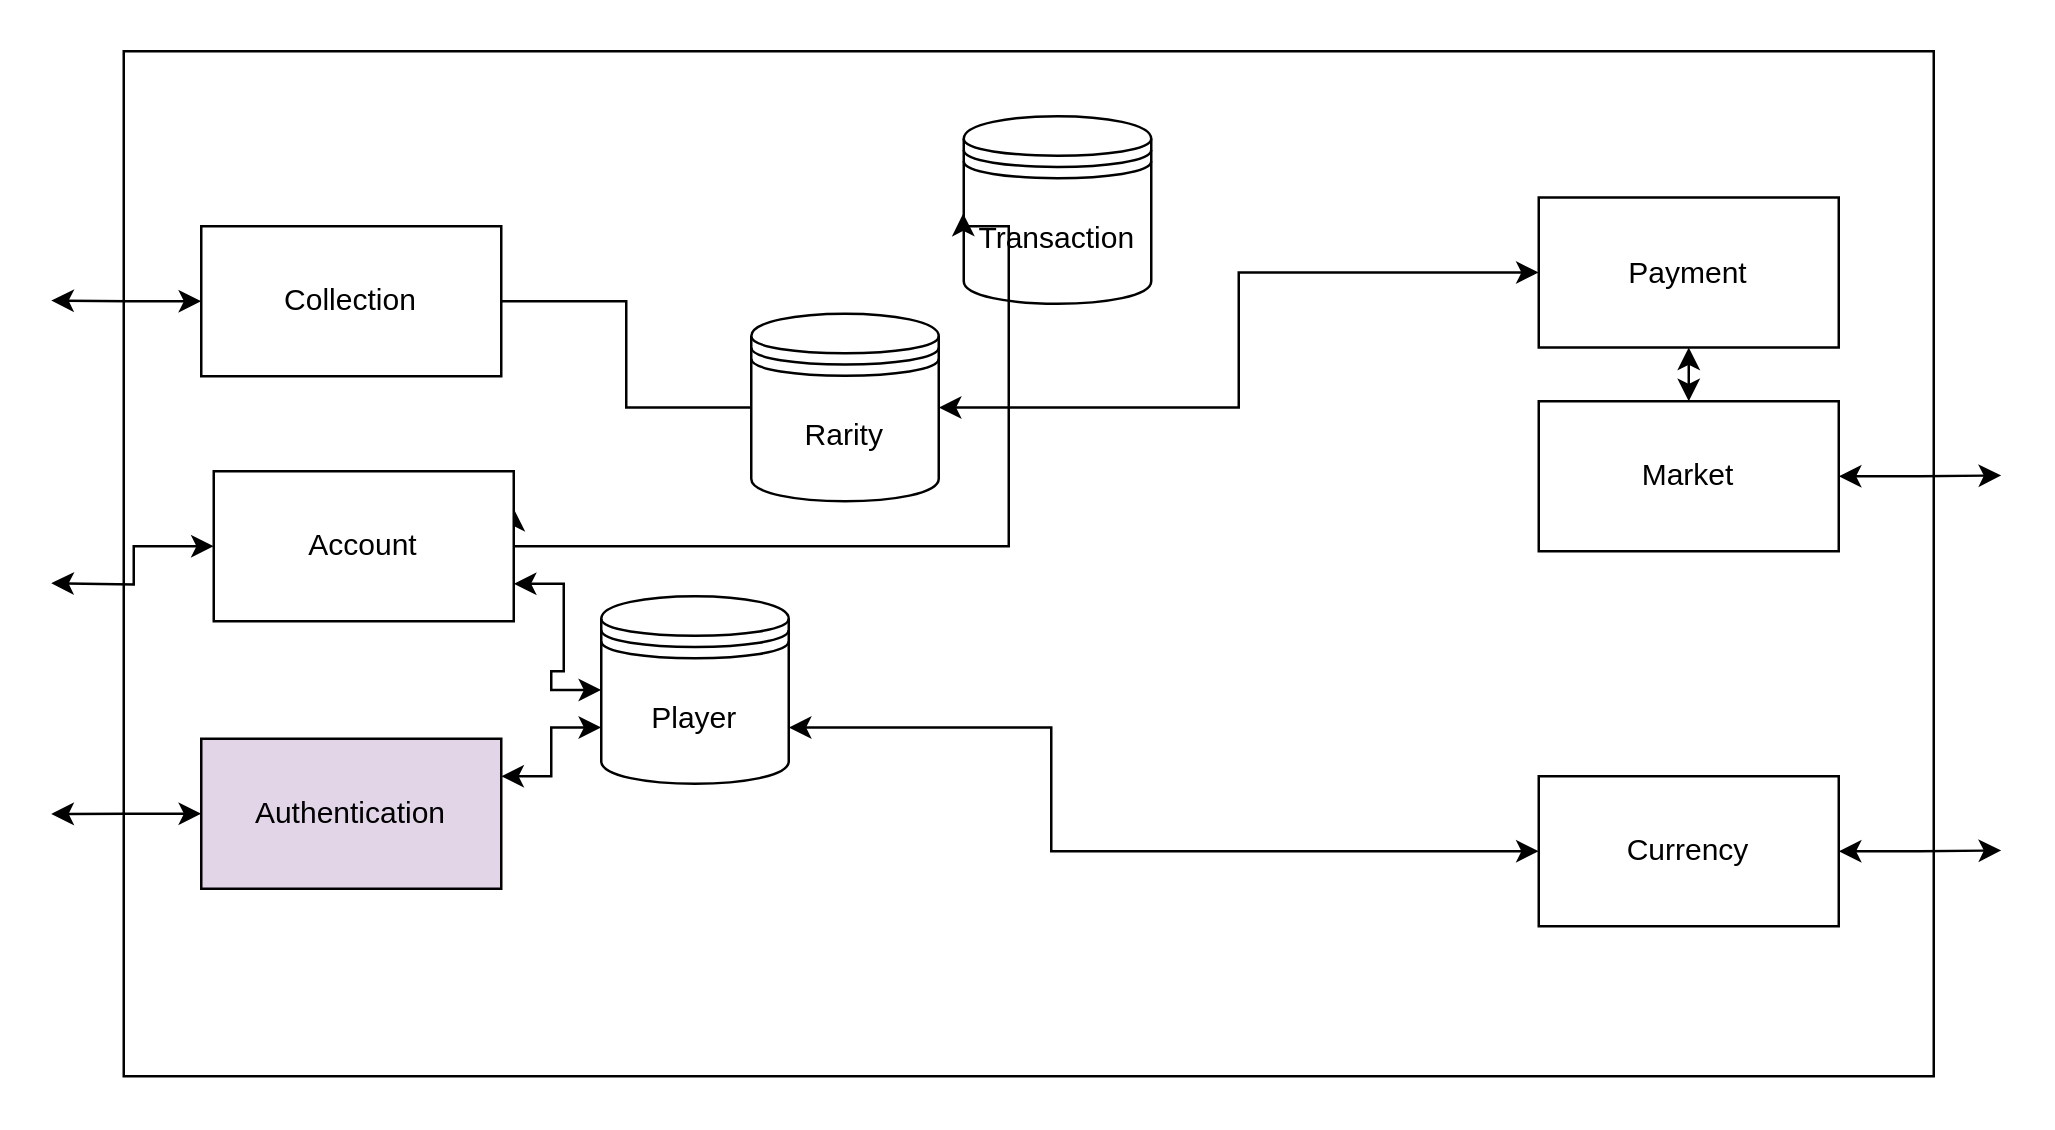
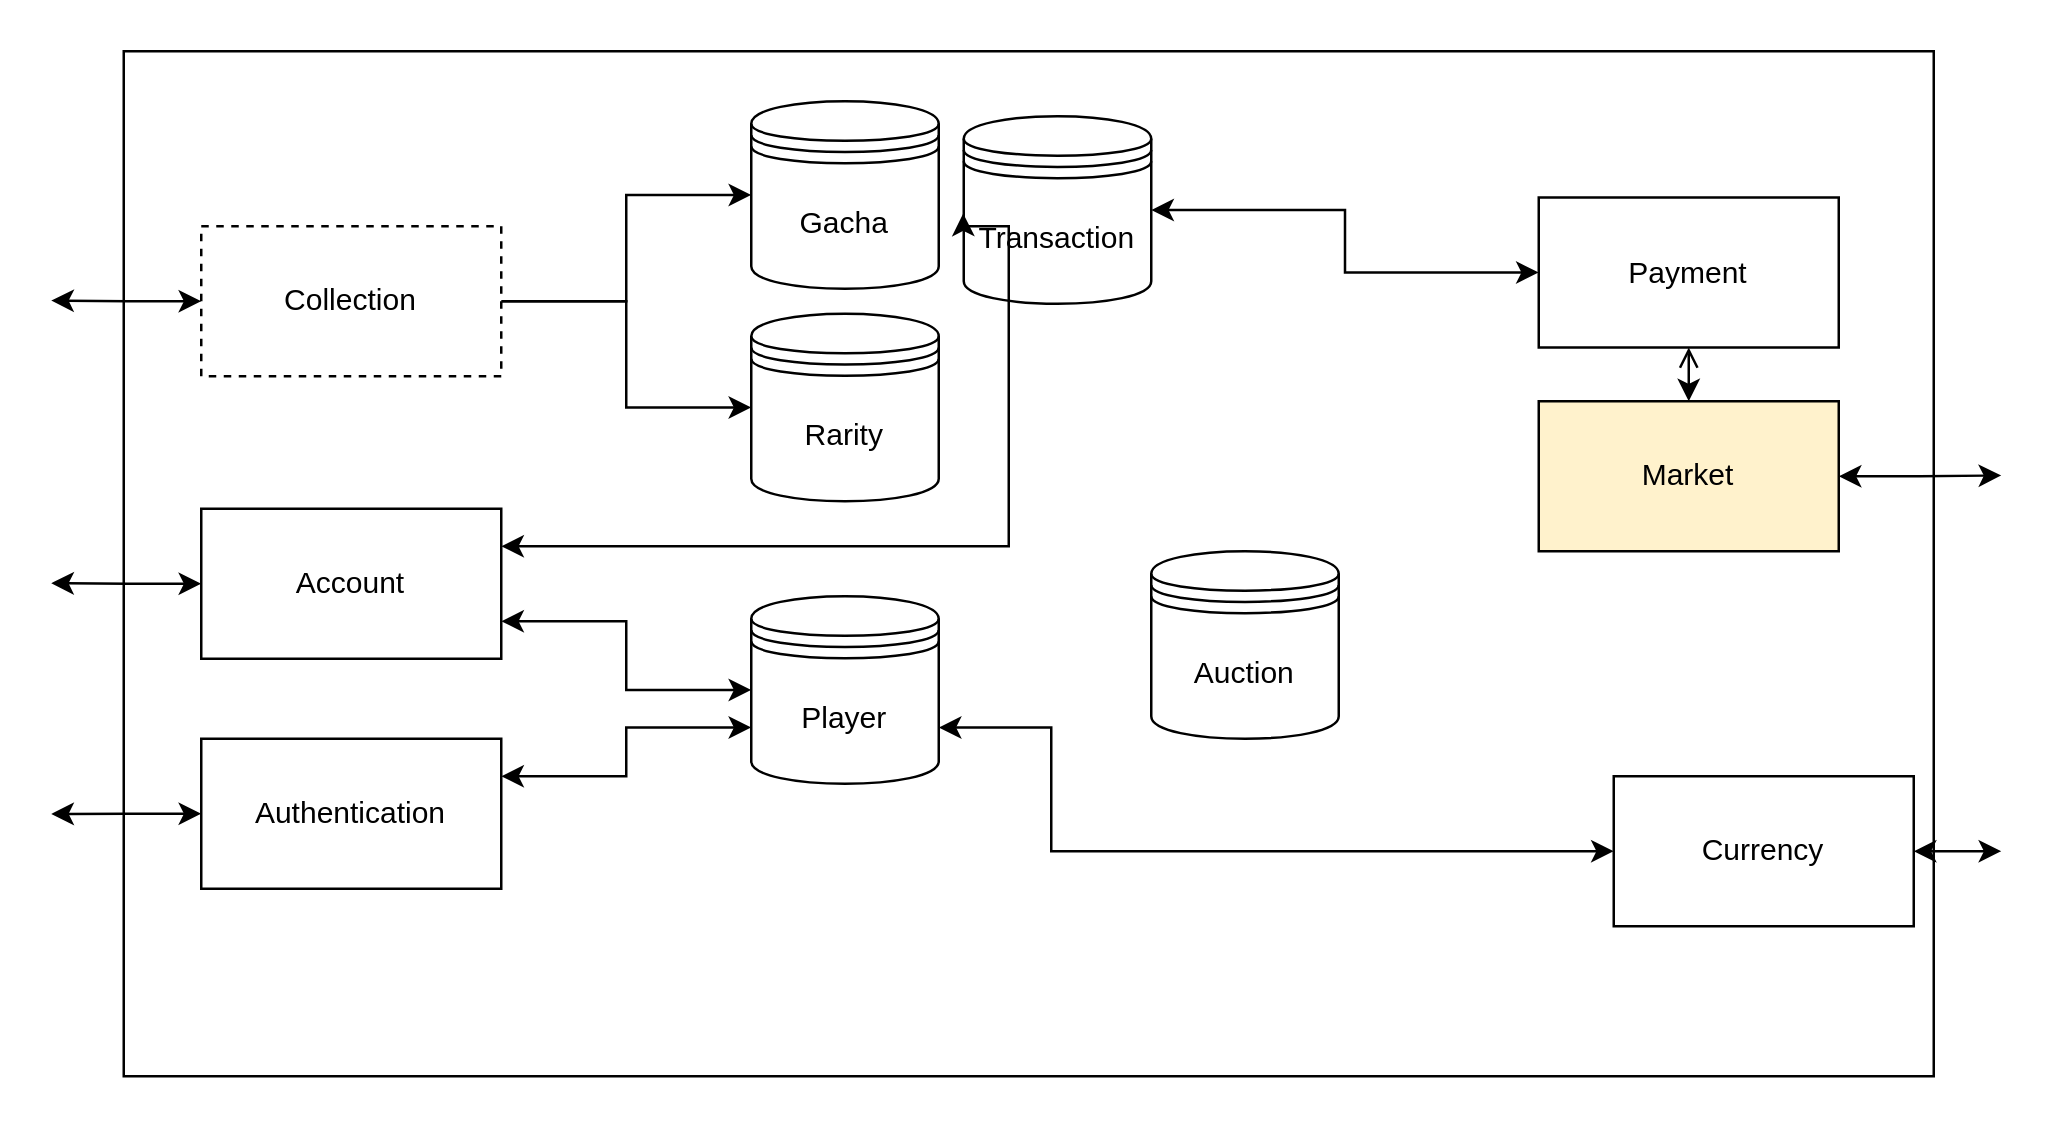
edge "Collection" -> "Gacha": added
node "Gacha": added
node "Collection": style solid -> dashed
edge "Payment" -- "Market": arrowhead classic -> open
edge "Payment" -- "Rarity": now "Payment" -- "Transaction"
edge "Collection" -- "Rarity": arrowhead none -> classic
node "Market": fillcolor #ffffff -> #fff2cc
node "Account": moved (364, 546) -> (351, 584)
node "Auction": added
node "Player": moved (695, 690) -> (845, 690)
node "Authentication": fillcolor #e1d5e7 -> #ffffff
node "Currency": moved (1689, 851) -> (1764, 851)
